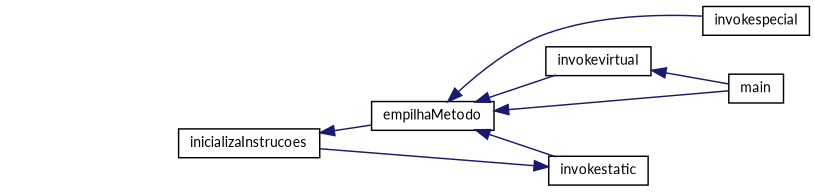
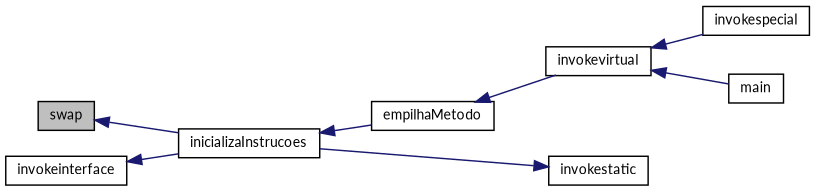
edge "invokespecial" -> "empilhaMetodo": now "invokespecial" -> "invokevirtual"
edge "main" -> "empilhaMetodo": removed
node "swap": added
edge "invokestatic" -> "empilhaMetodo": removed
node "invokeinterface": added
